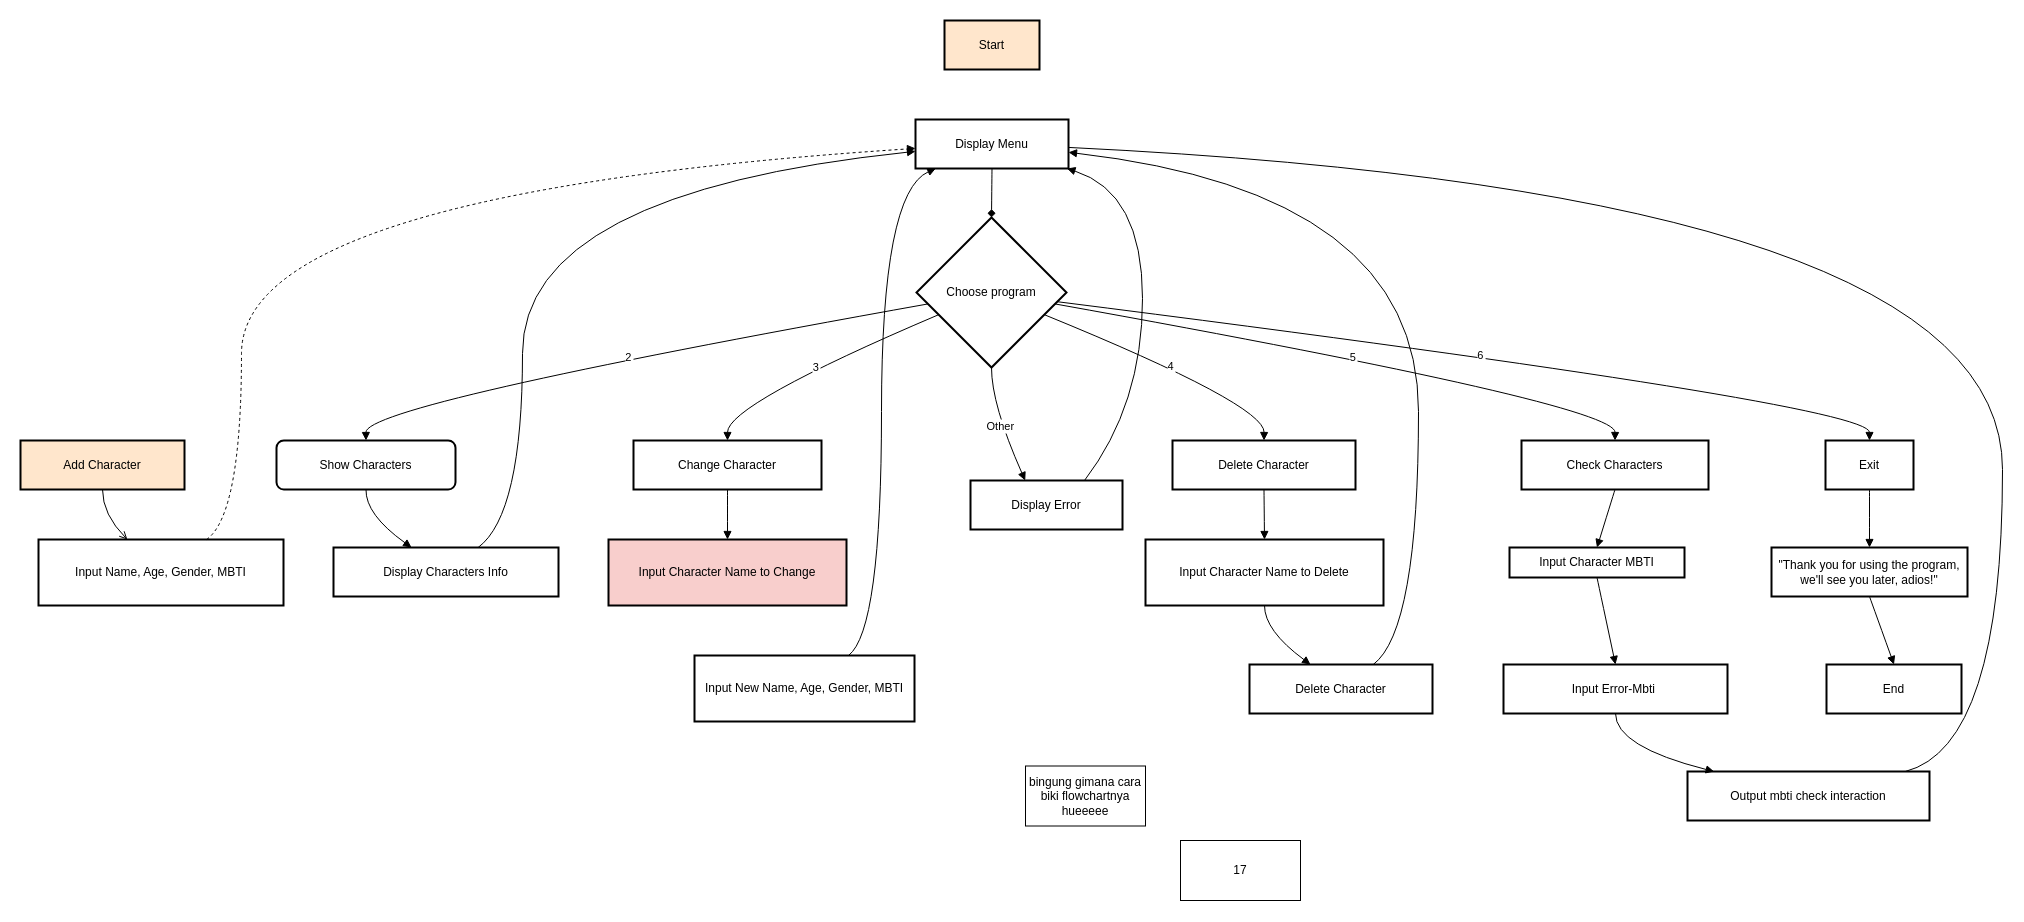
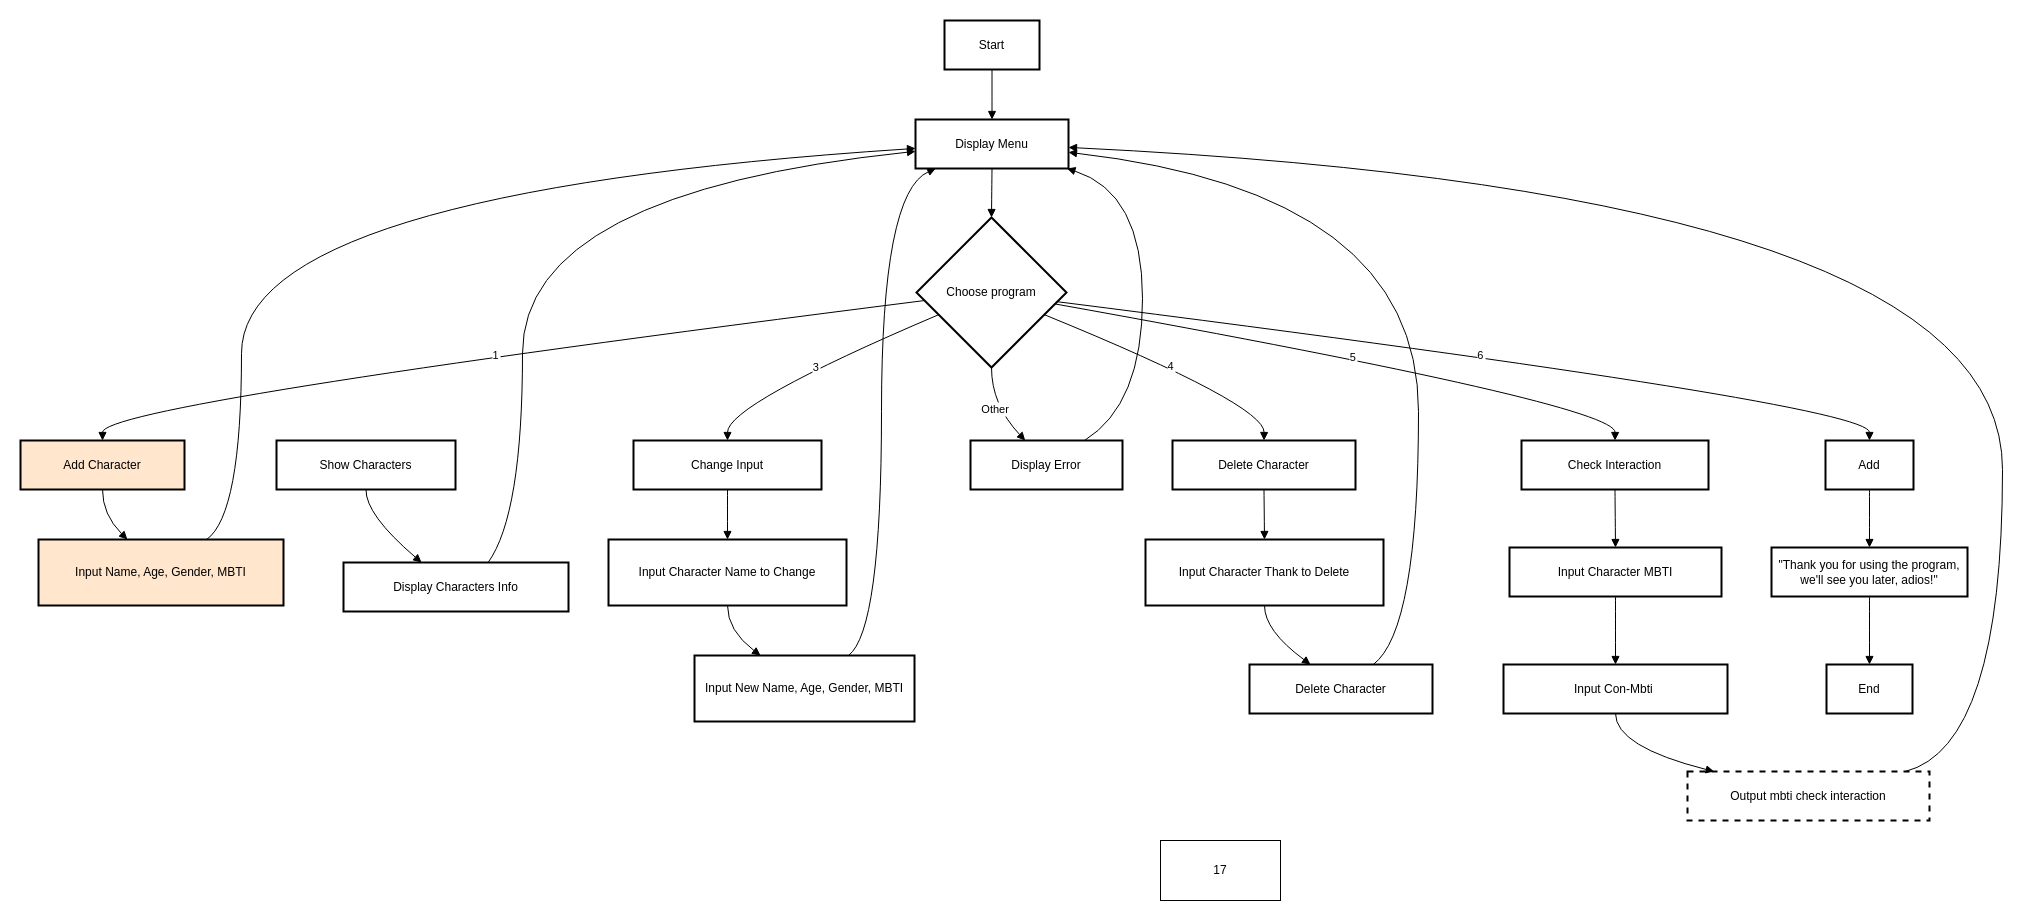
node "Start": fillcolor #ffe6cc -> #ffffff
edge "Start" -> "Display Menu": added
edge "Display Menu" -- "Output mbti check interaction": arrowhead none -> block
edge "Display Menu" -> "Choose program": arrowhead diamond -> block
edge "Input Name, Age, Gender, MBTI" -> "Display Menu": style dashed -> solid
edge "Choose program" -> "Add Character": added, label "1"
edge "Choose program" -> "Show Characters": removed, label "2"
node "Show Characters": shape rounded rectangle -> rectangle
node "Change Character": label "Change Character" -> "Change Input"
node "Check Characters": label "Check Characters" -> "Check Interaction"
node "Exit": label "Exit" -> "Add"
node "Display Error": moved (1047, 505) -> (1047, 465)
edge "Add Character" -> "Input Name, Age, Gender, MBTI": arrowhead open -> block
node "Input Character MBTI": size 175x30 -> 212x49
node "Display Characters Info": moved (446, 572) -> (456, 587)
node "Input Name, Age, Gender, MBTI": fillcolor #ffffff -> #ffe6cc
node "Input Character Name to Change": fillcolor #f8cecc -> #ffffff
node "Input Character Name to Delete": label "Input Character Name to Delete" -> "Input Character Thank to Delete"
edge "Input Character Name to Change" -> "Input New Name, Age, Gender, MBTI": added
node "End": size 135x49 -> 86x49
node "Input Error-Mbti": label "Input Error-Mbti" -> "Input Con-Mbti"
node "bingung gimana cara biki flowchartnya hueeeee": removed
node "Output mbti check interaction": style solid -> dashed
node "17": moved (1241, 871) -> (1221, 871)
